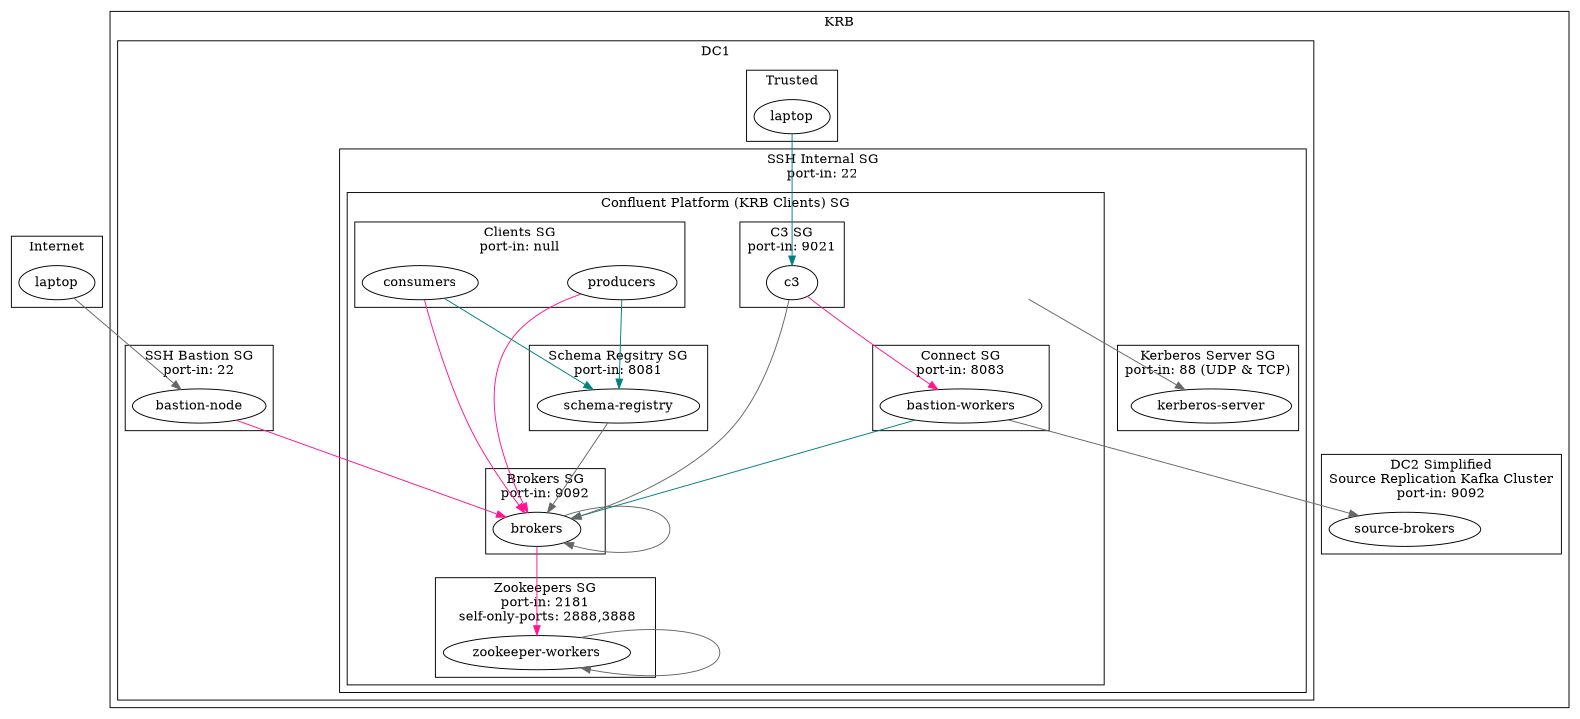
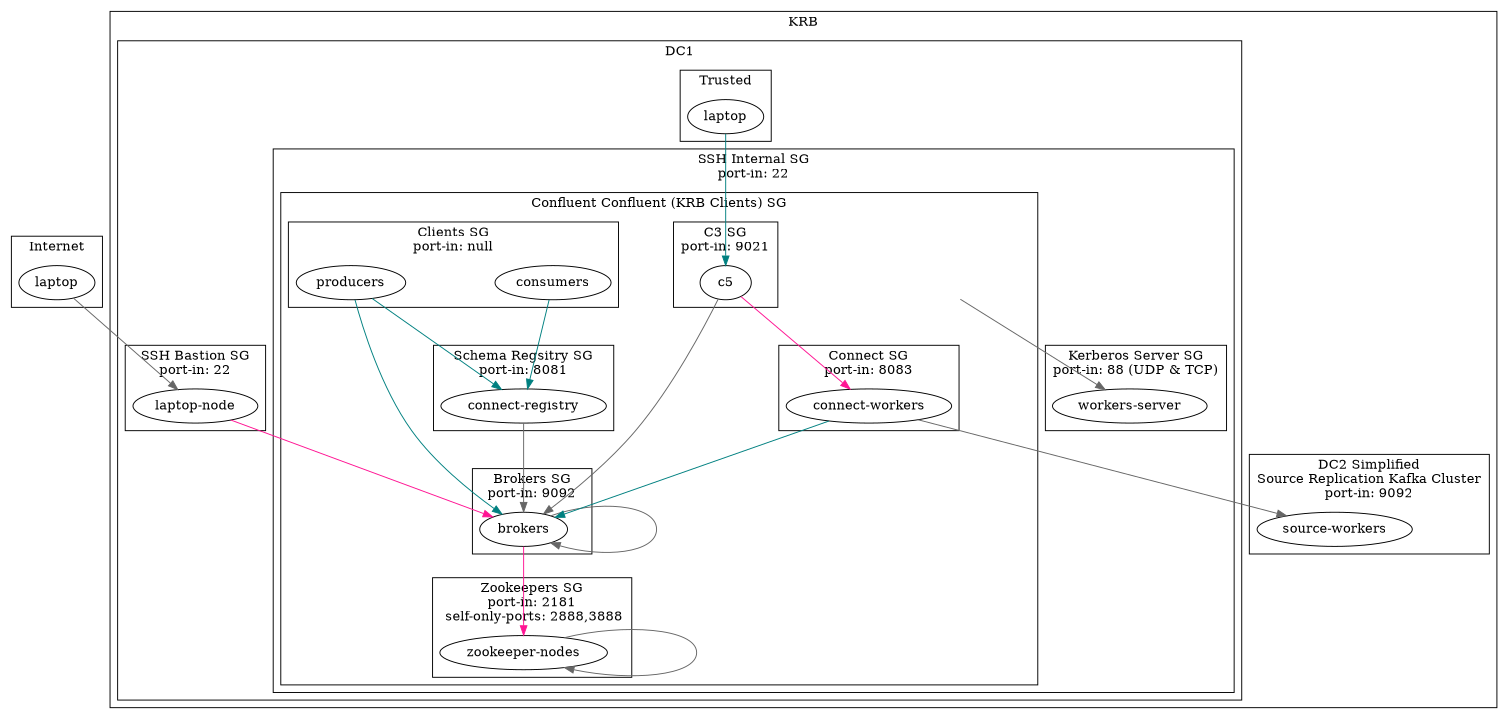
cluster "Confluent Platform (KRB Clients) SG": label "Confluent Platform (KRB Clients) SG" -> "Confluent Confluent (KRB Clients) SG"
node "c3": label "c3" -> "c5"
edge "producers" -> "brokers": color deeppink -> teal
node "bastion-node": label "bastion-node" -> "laptop-node"
node "schema-registry": label "schema-registry" -> "connect-registry"
node "bastion-workers": label "bastion-workers" -> "connect-workers"
node "kerberos-server": label "kerberos-server" -> "workers-server"
edge "consumers" -> "brokers": removed
node "source-brokers": label "source-brokers" -> "source-workers"
node "zookeeper-workers": label "zookeeper-workers" -> "zookeeper-nodes"
